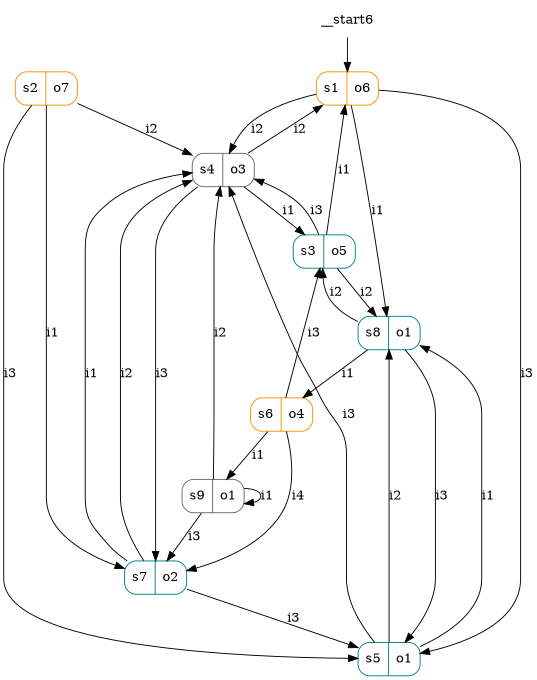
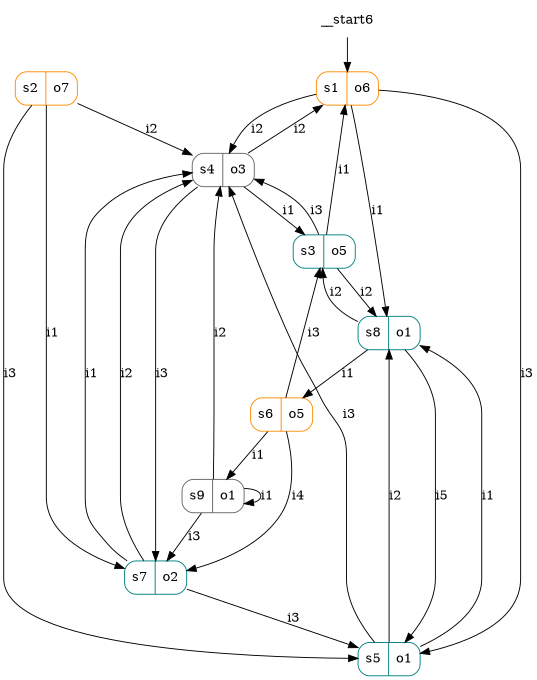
node "s6": text "o4" -> "o5"
edge "s8" -> "s5": label "i3" -> "i5"
